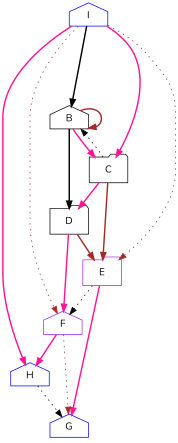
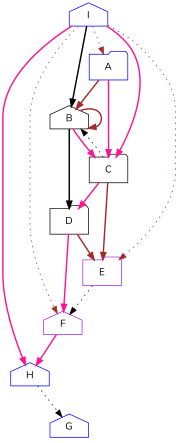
node "A": added
edge "E" -> "G": removed
edge "F" -> "G": removed
